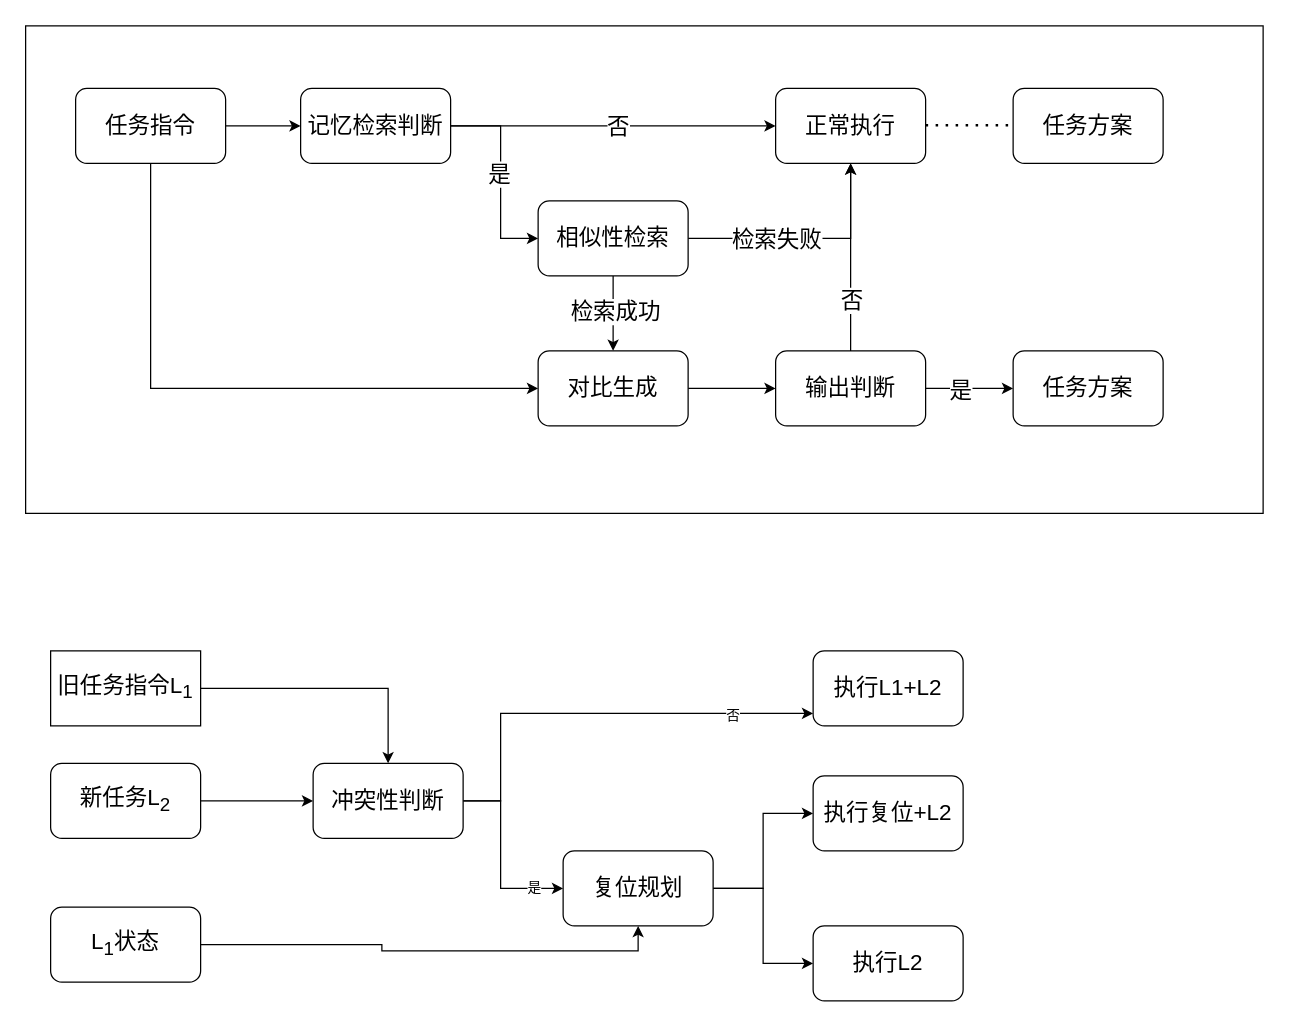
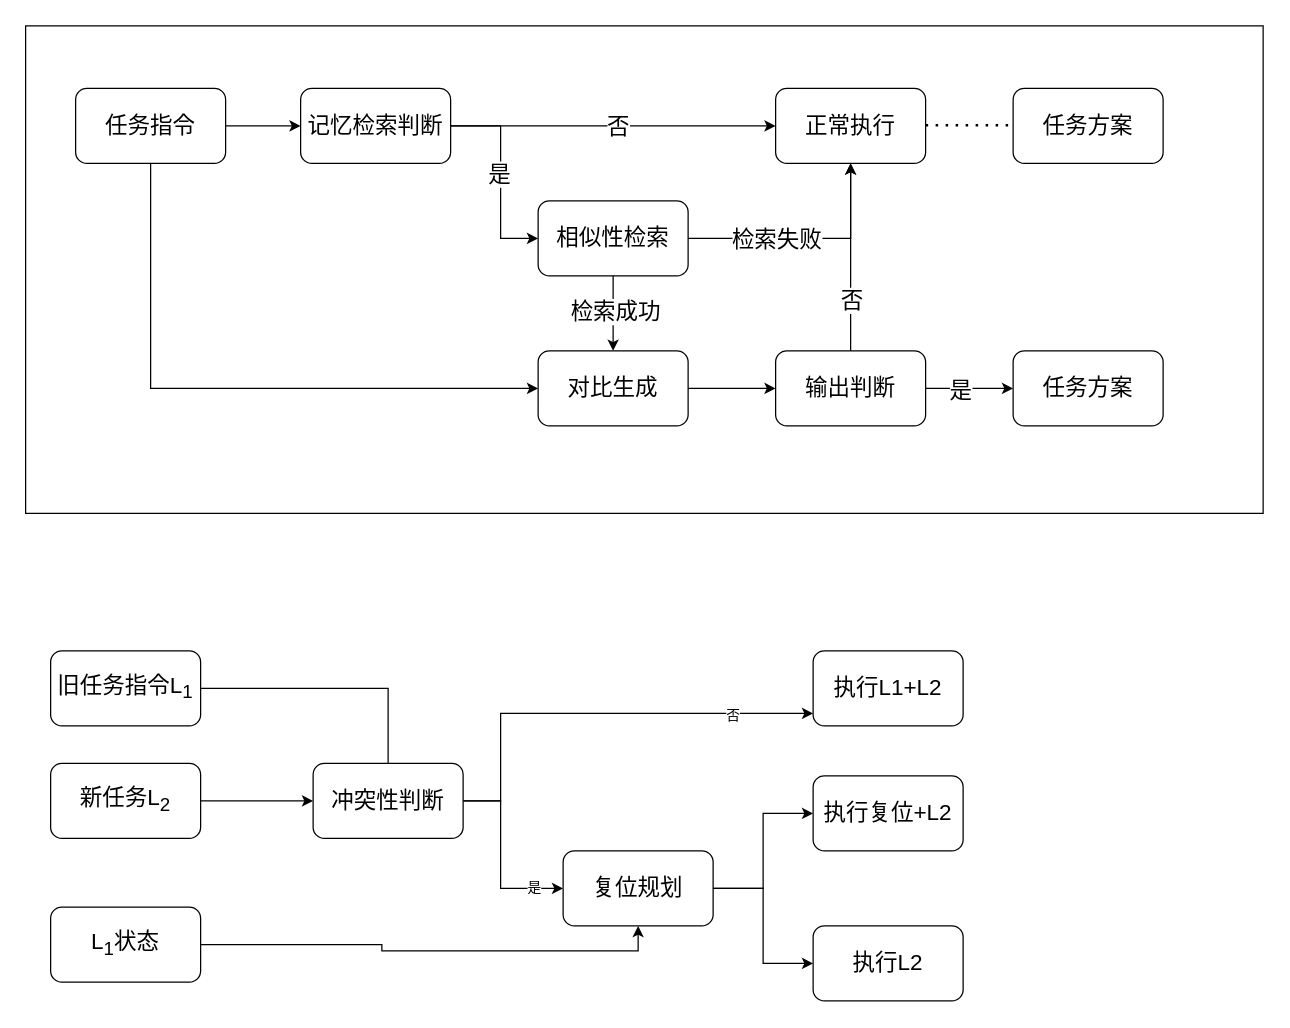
node "旧任务指令L1": shape rectangle -> rounded rectangle
edge "旧任务指令L1" -> "冲突性判断": arrowhead classic -> none
